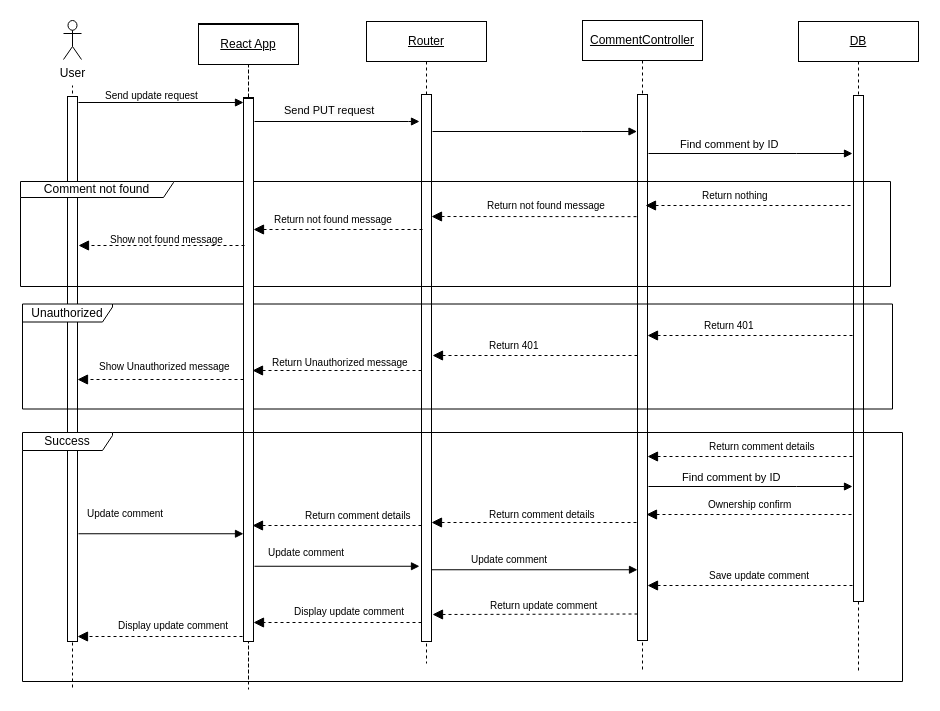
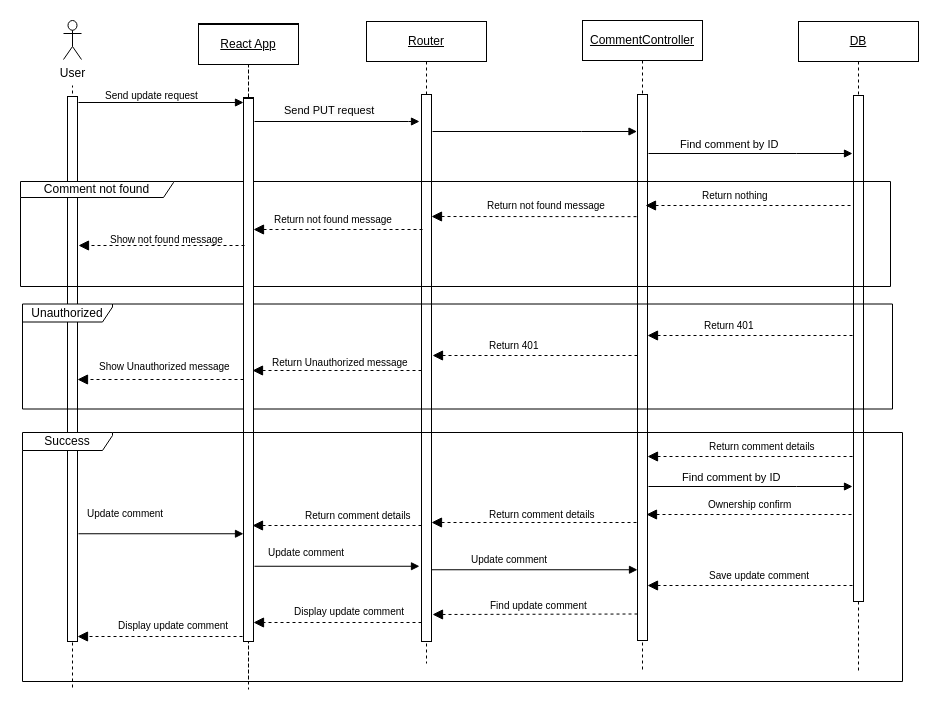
node "Return update comment": label "Return update comment" -> "Find update comment"
